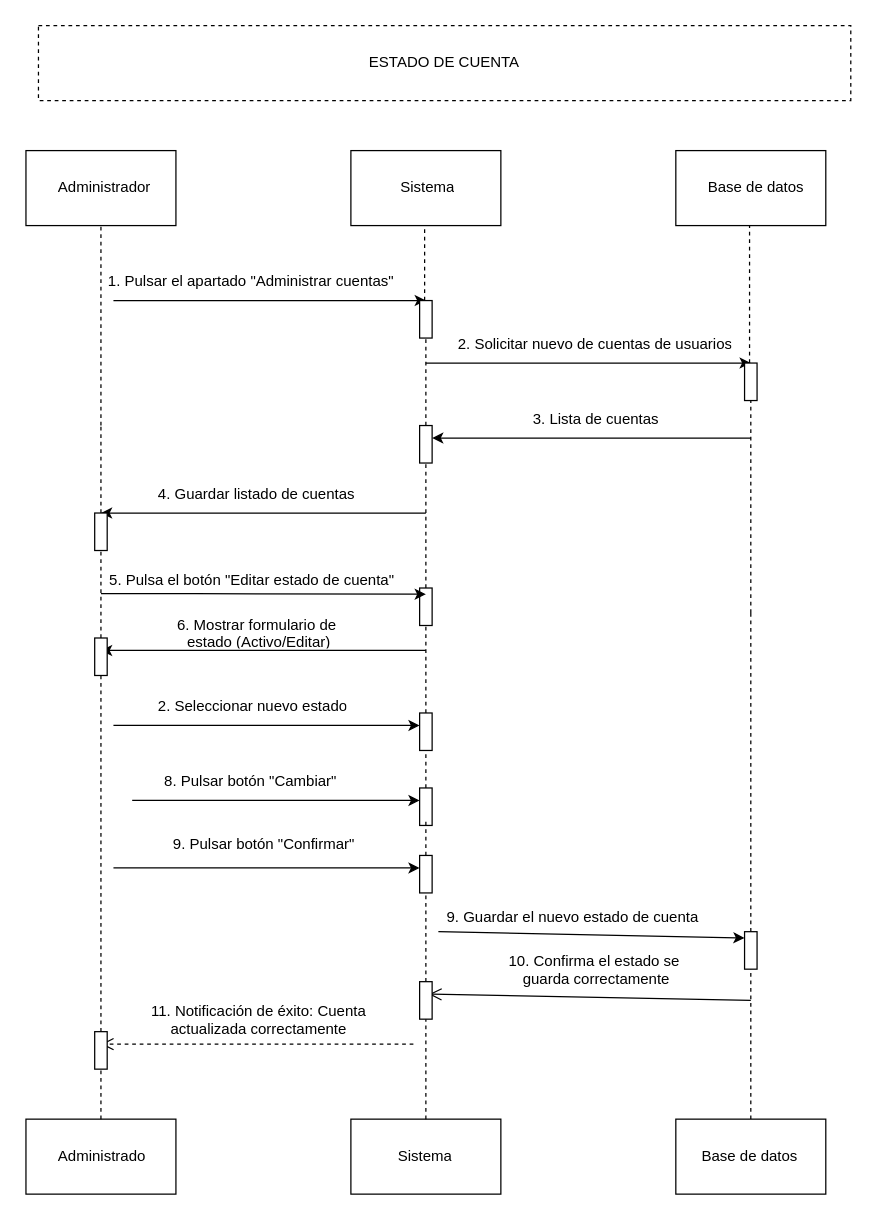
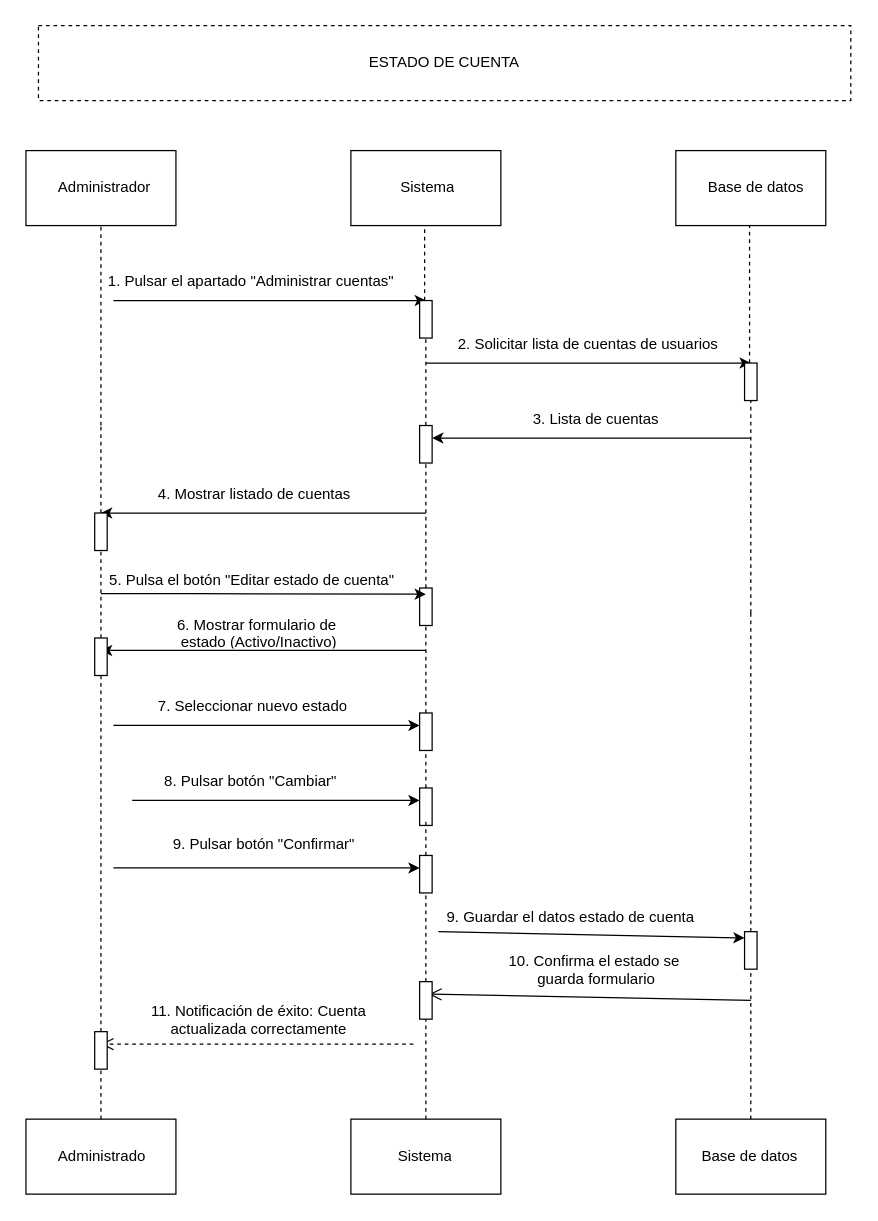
node "2. Solicitar nuevo de cuentas de usuarios": label "2. Solicitar nuevo de cuentas de usuarios" -> "2. Solicitar lista de cuentas de usuarios"
node "4. Guardar listado de cuentas": label "4. Guardar listado de cuentas" -> "4. Mostrar listado de cuentas"
node "6. Mostrar formulario de estado (Activo/Editar)": label "6. Mostrar formulario de estado (Activo/Editar)" -> "6. Mostrar formulario de estado (Activo/Inactivo)"
node "2. Seleccionar nuevo estado": label "2. Seleccionar nuevo estado" -> "7. Seleccionar nuevo estado"
node "9. Guardar el nuevo estado de cuenta": label "9. Guardar el nuevo estado de cuenta" -> "9. Guardar el datos estado de cuenta"
node "10. Confirma el estado se guarda correctamente": label "10. Confirma el estado se guarda correctamente" -> "10. Confirma el estado se guarda formulario"
